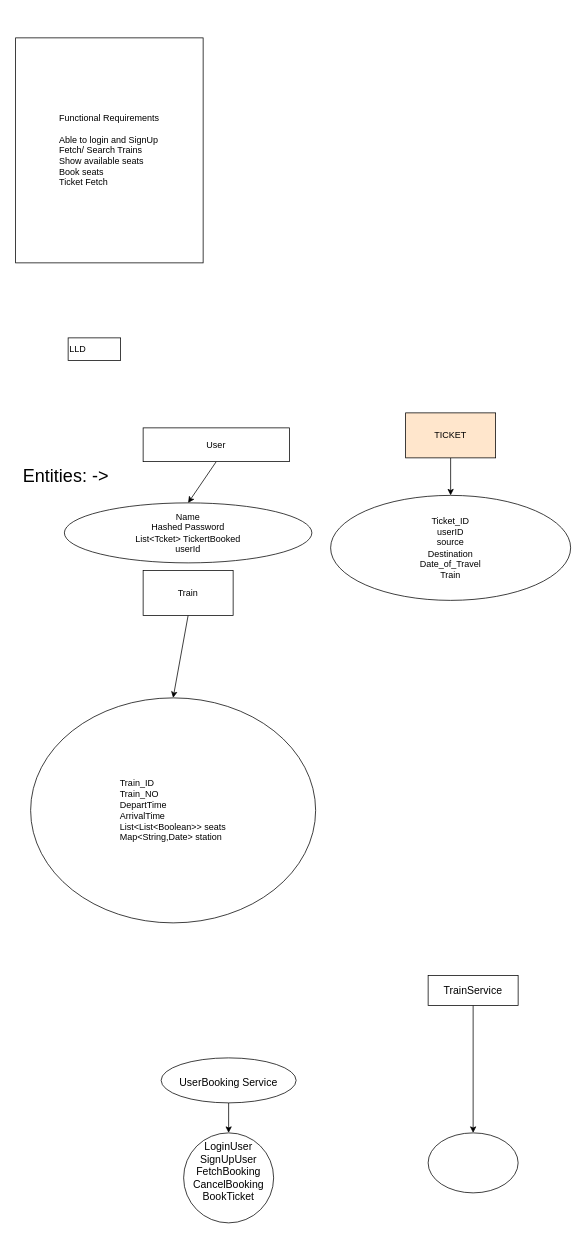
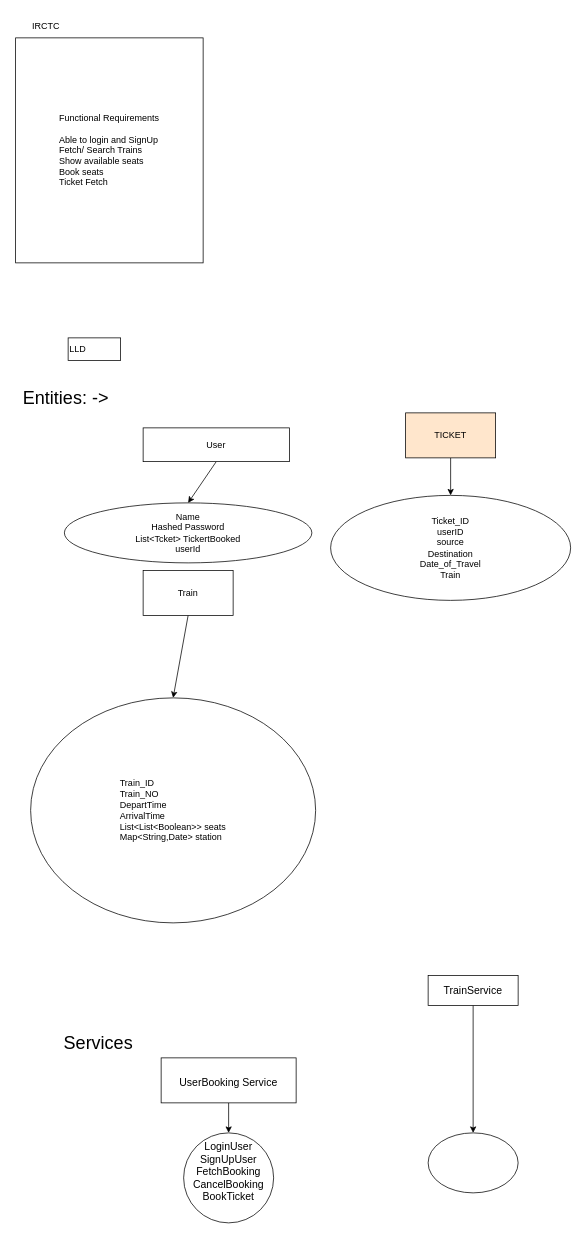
node "IRCTC": added
node "Entities: ->": moved (68, 477) -> (68, 398)
node "Services": added
node "UserBooking Service": shape ellipse -> rectangle
